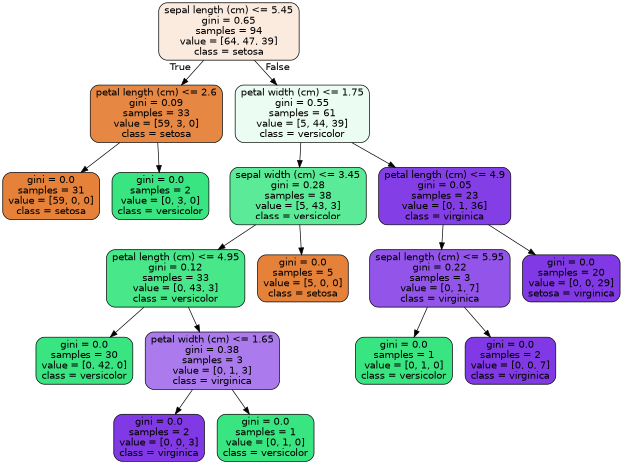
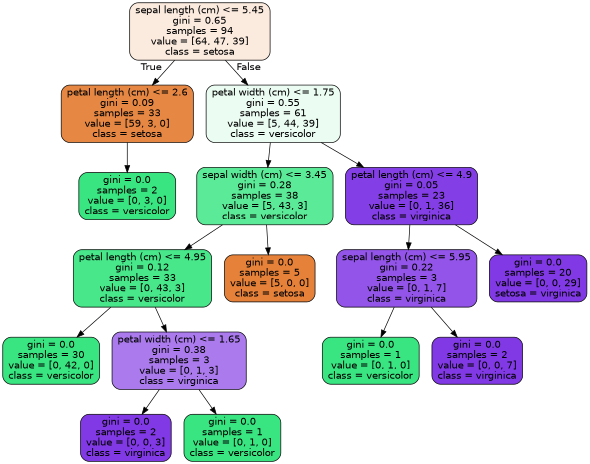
node "gini = 0.0 samples = 31 value = [59, 0, 0] class = setosa": removed
